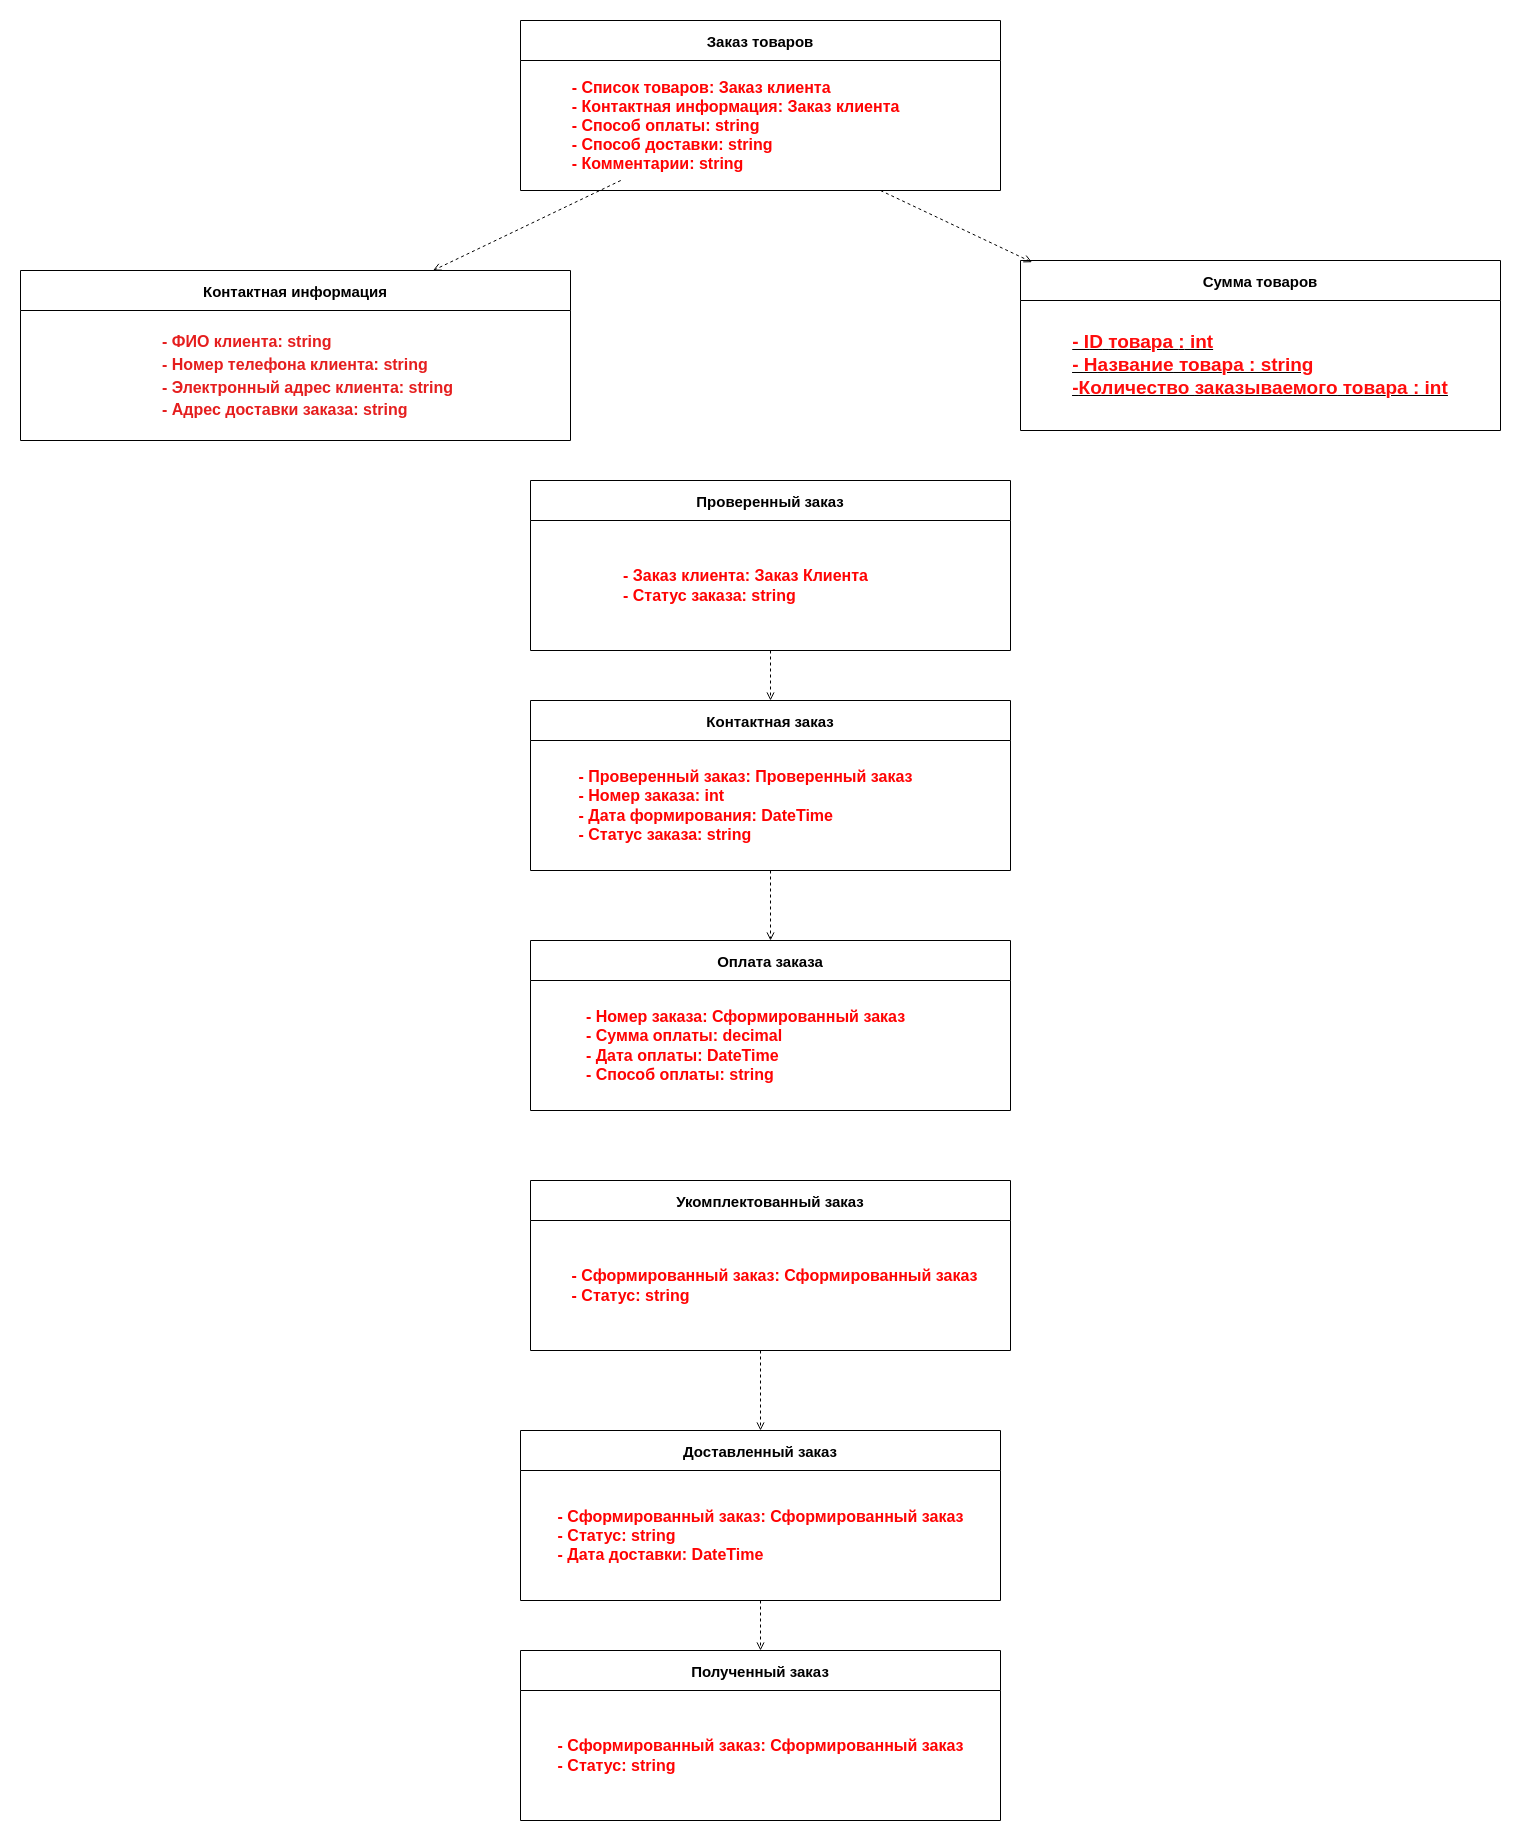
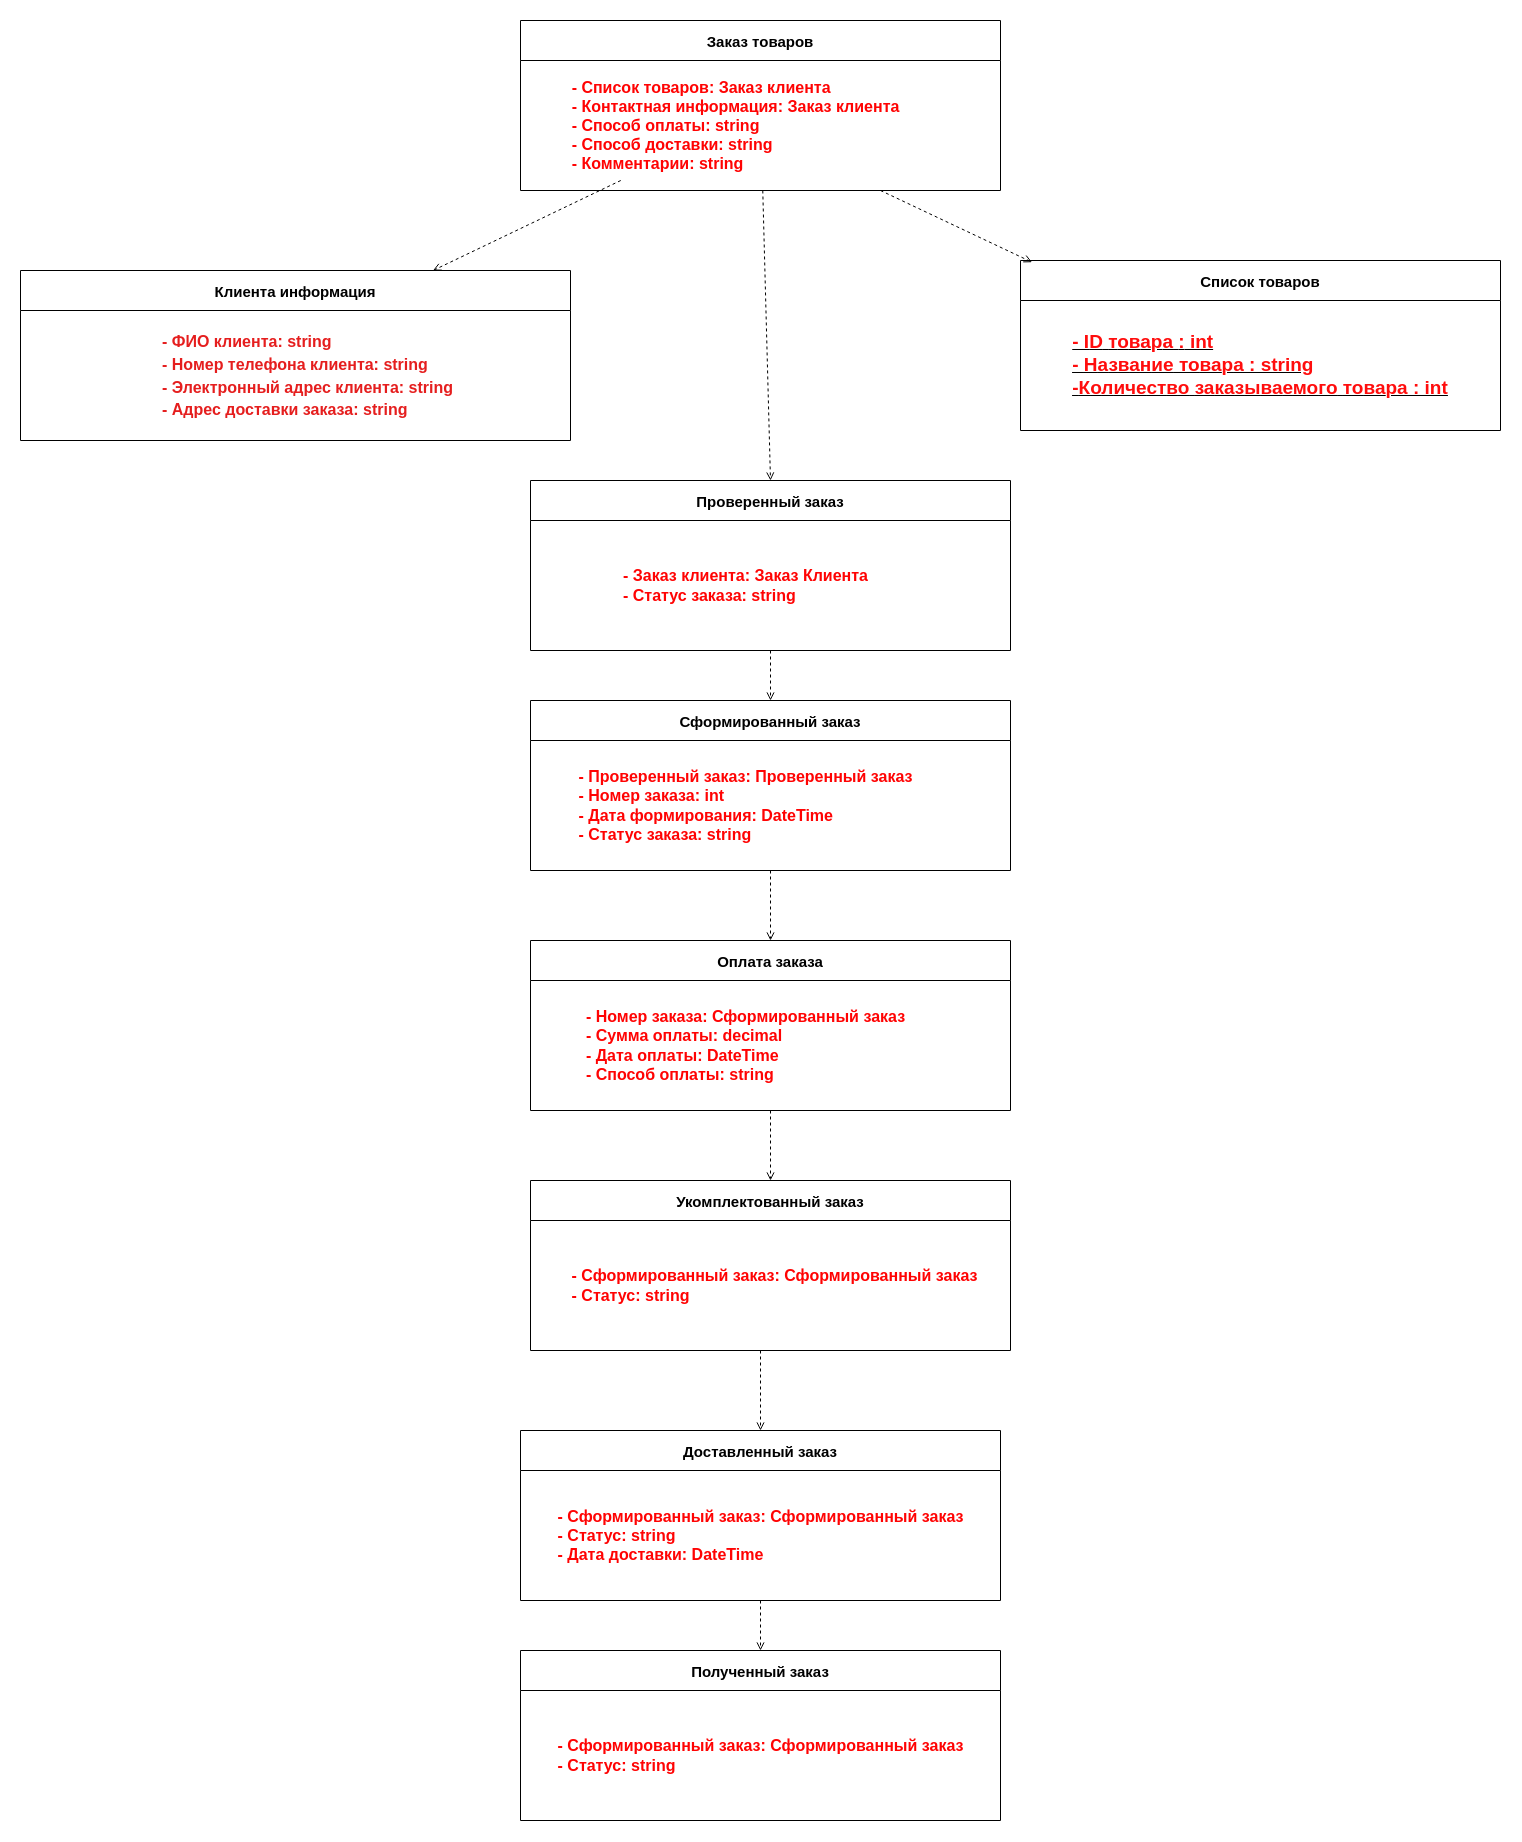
node "Сумма товаров": label "Сумма товаров" -> "Список товаров"
node "Контактная информация": label "Контактная информация" -> "Клиента информация"
edge "Заказ товаров" -> "Проверенный заказ": added
node "Контактная заказ": label "Контактная заказ" -> "Сформированный заказ"
edge "Оплата заказа" -> "Укомплектованный заказ": added
